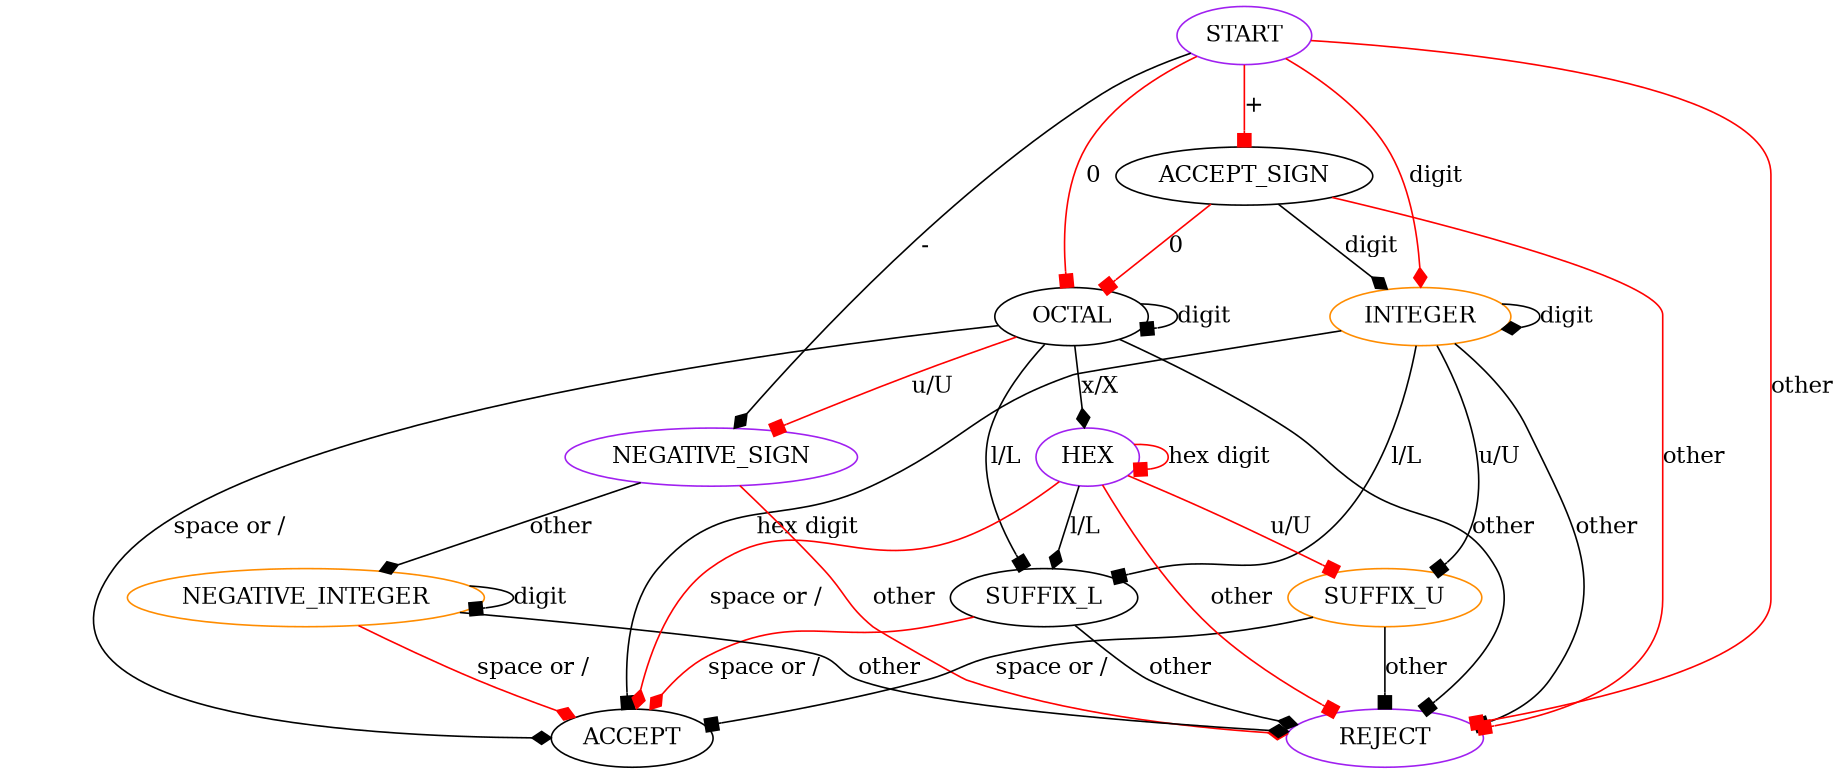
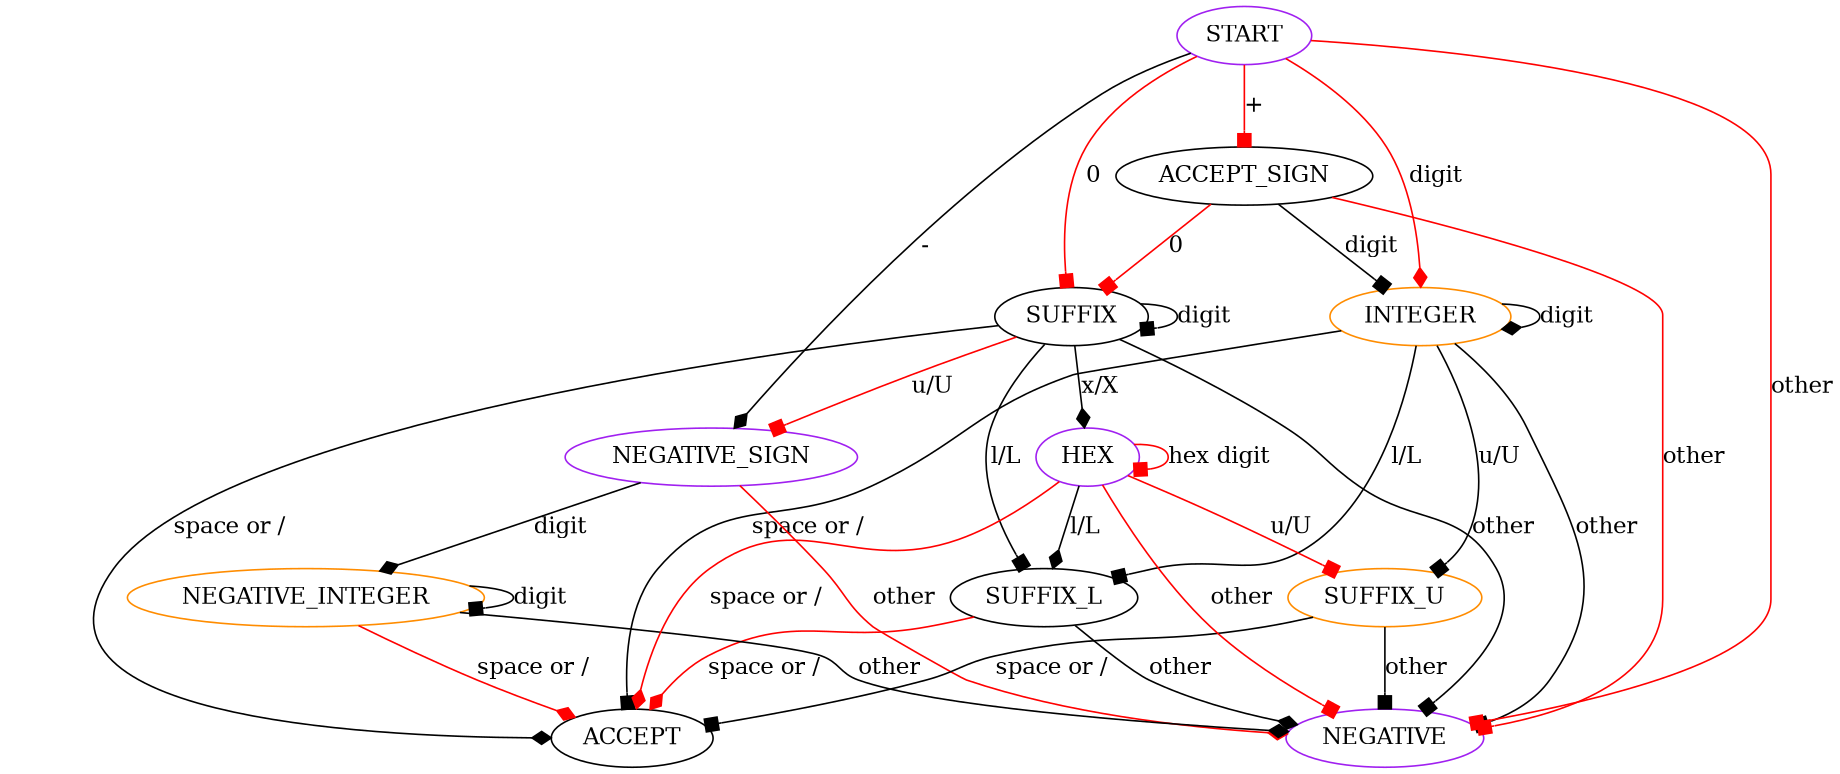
edge "ACCEPT_SIGN" -> "INTEGER": arrowhead diamond -> box
node "OCTAL": label "OCTAL" -> "SUFFIX"
edge "NEGATIVE_SIGN" -> "NEGATIVE_INTEGER": label "other" -> "digit"
edge "INTEGER" -> "ACCEPT": label "hex digit" -> "space or /"
node "REJECT": label "REJECT" -> "NEGATIVE"
